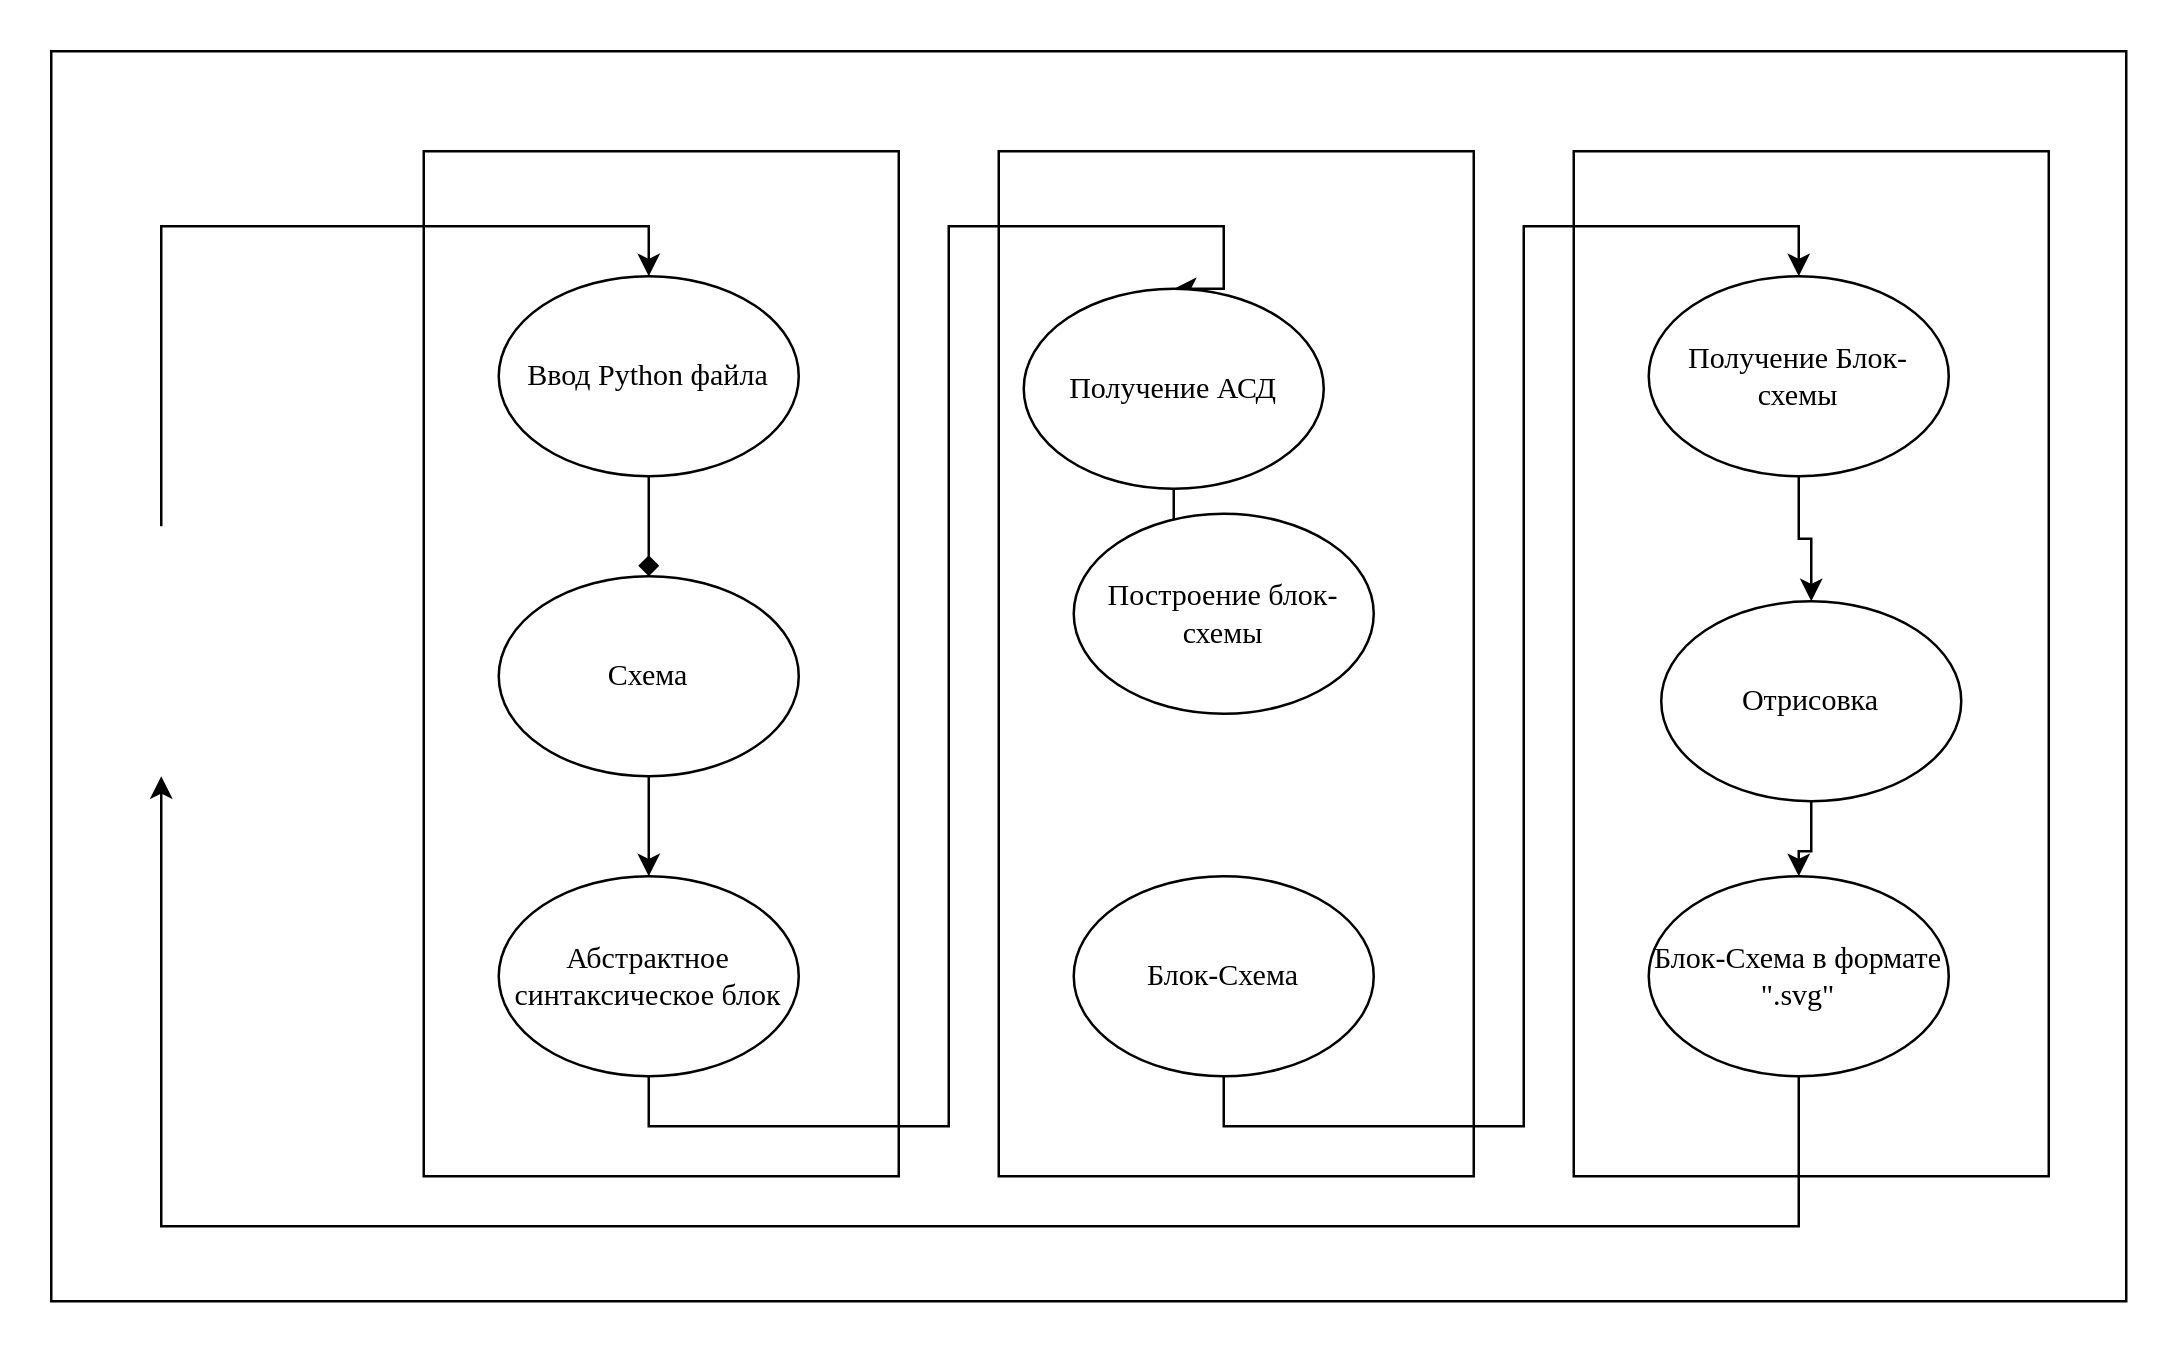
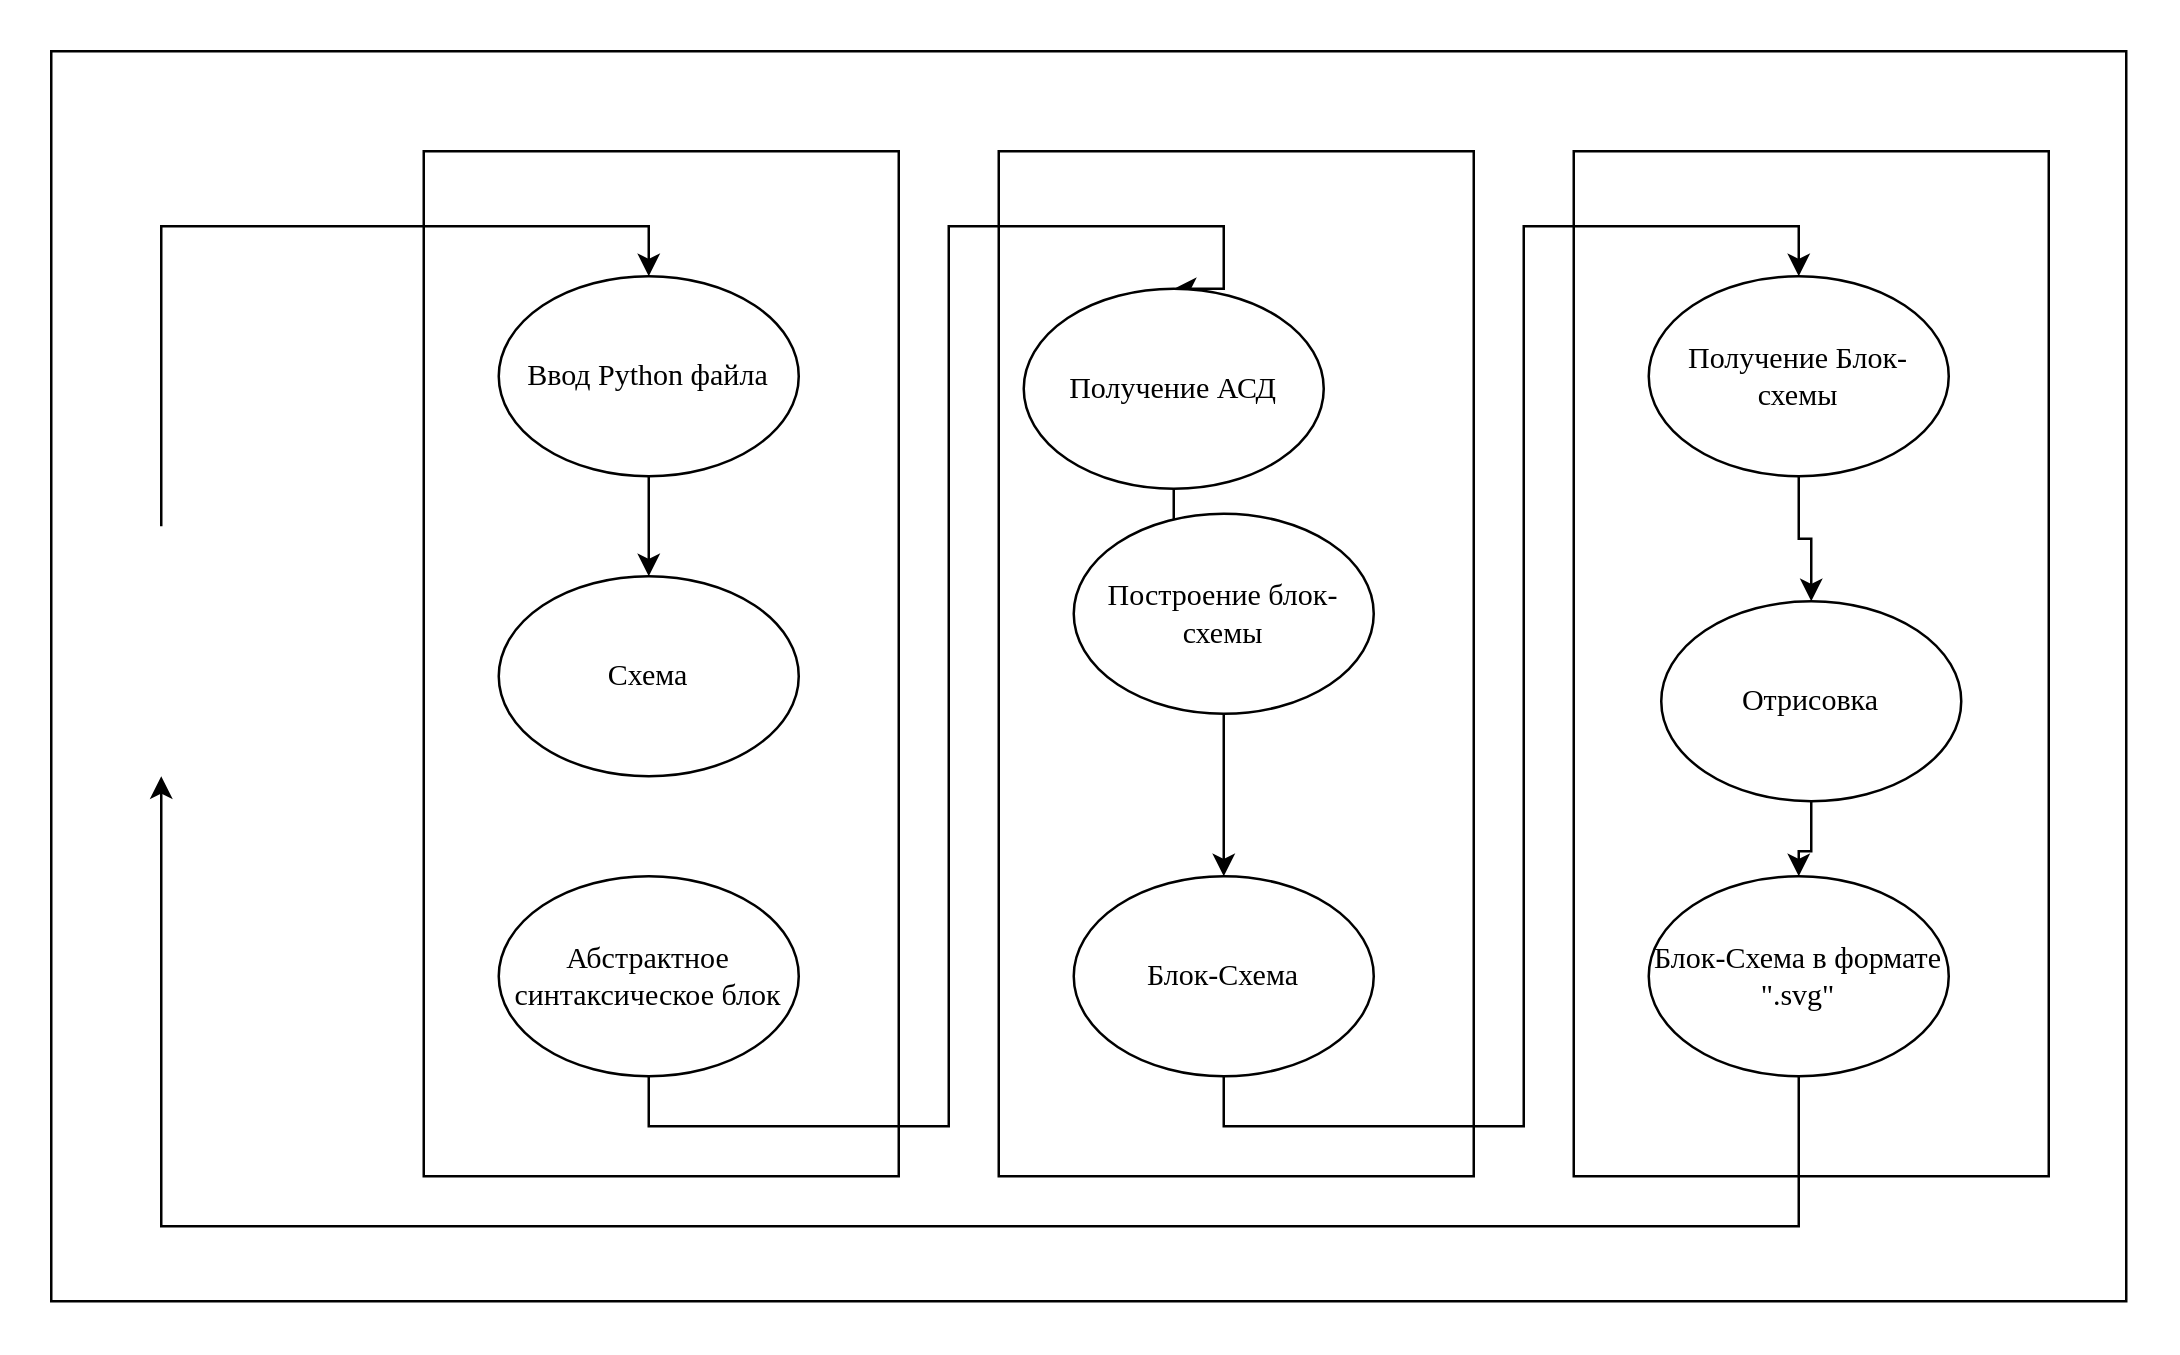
edge "Ввод Python файла" -> "Схема": arrowhead diamond -> classic
edge "Построение блок-схемы" -> "Блок-Схема": added
edge "Схема" -> "Абстрактное синтаксическое блок": removed
